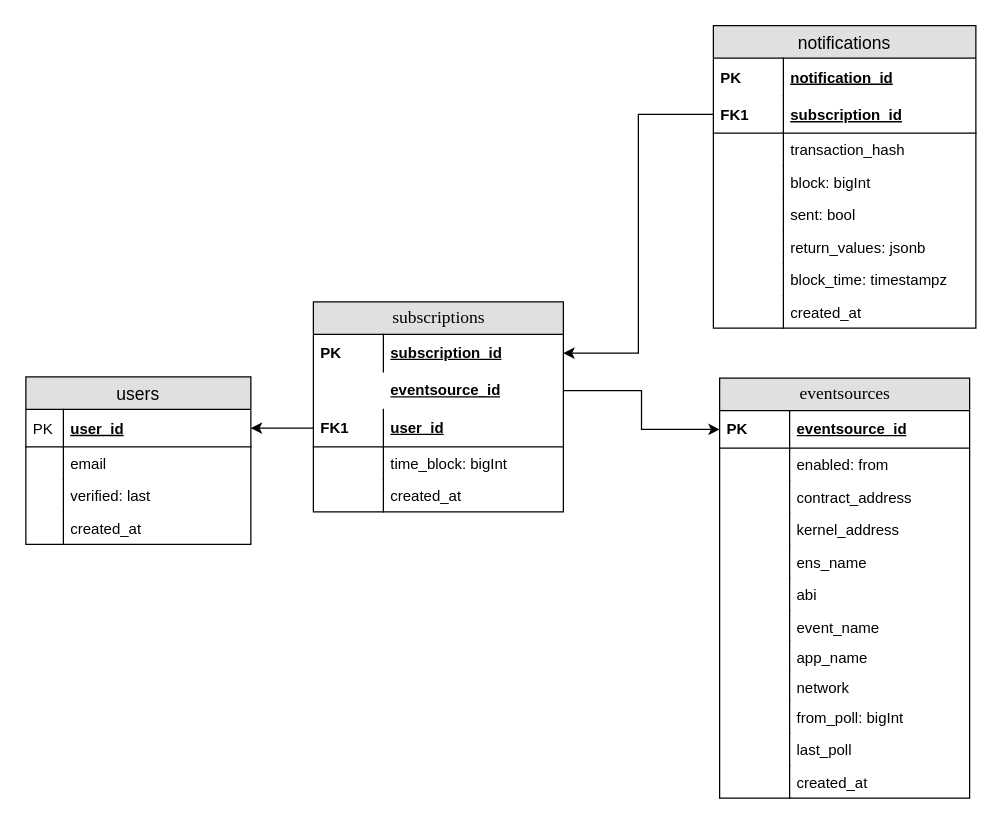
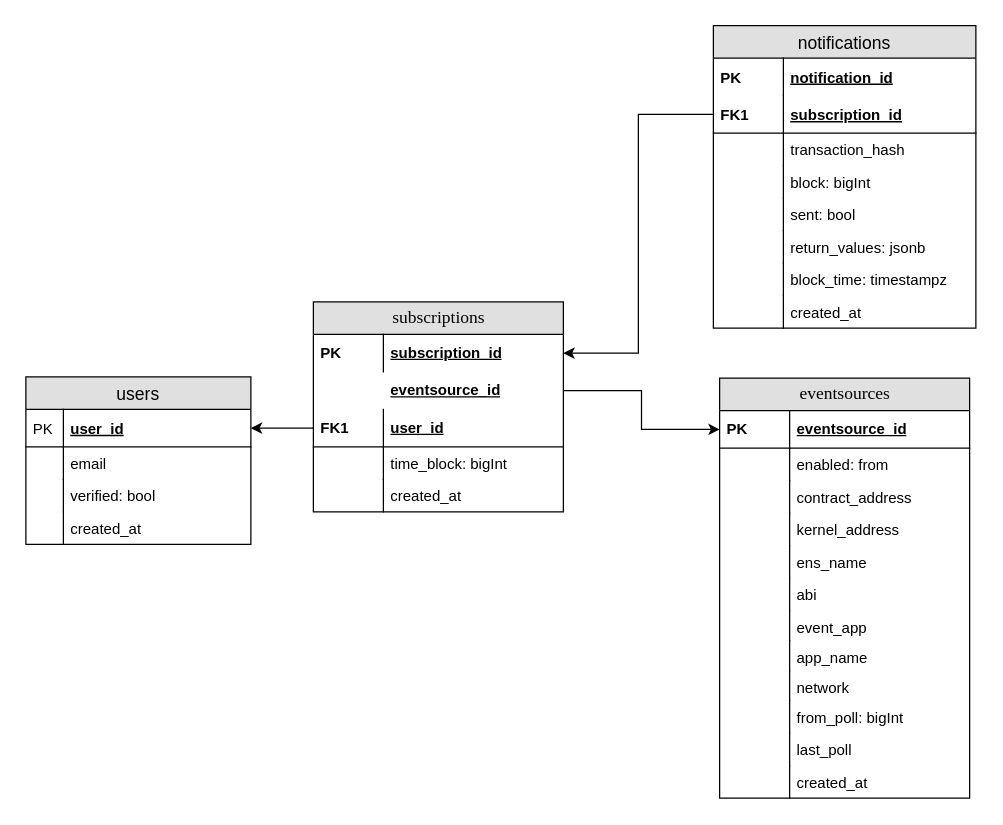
node "verified: last": label "verified: last" -> "verified: bool"
node "event_name": label "event_name" -> "event_app"
